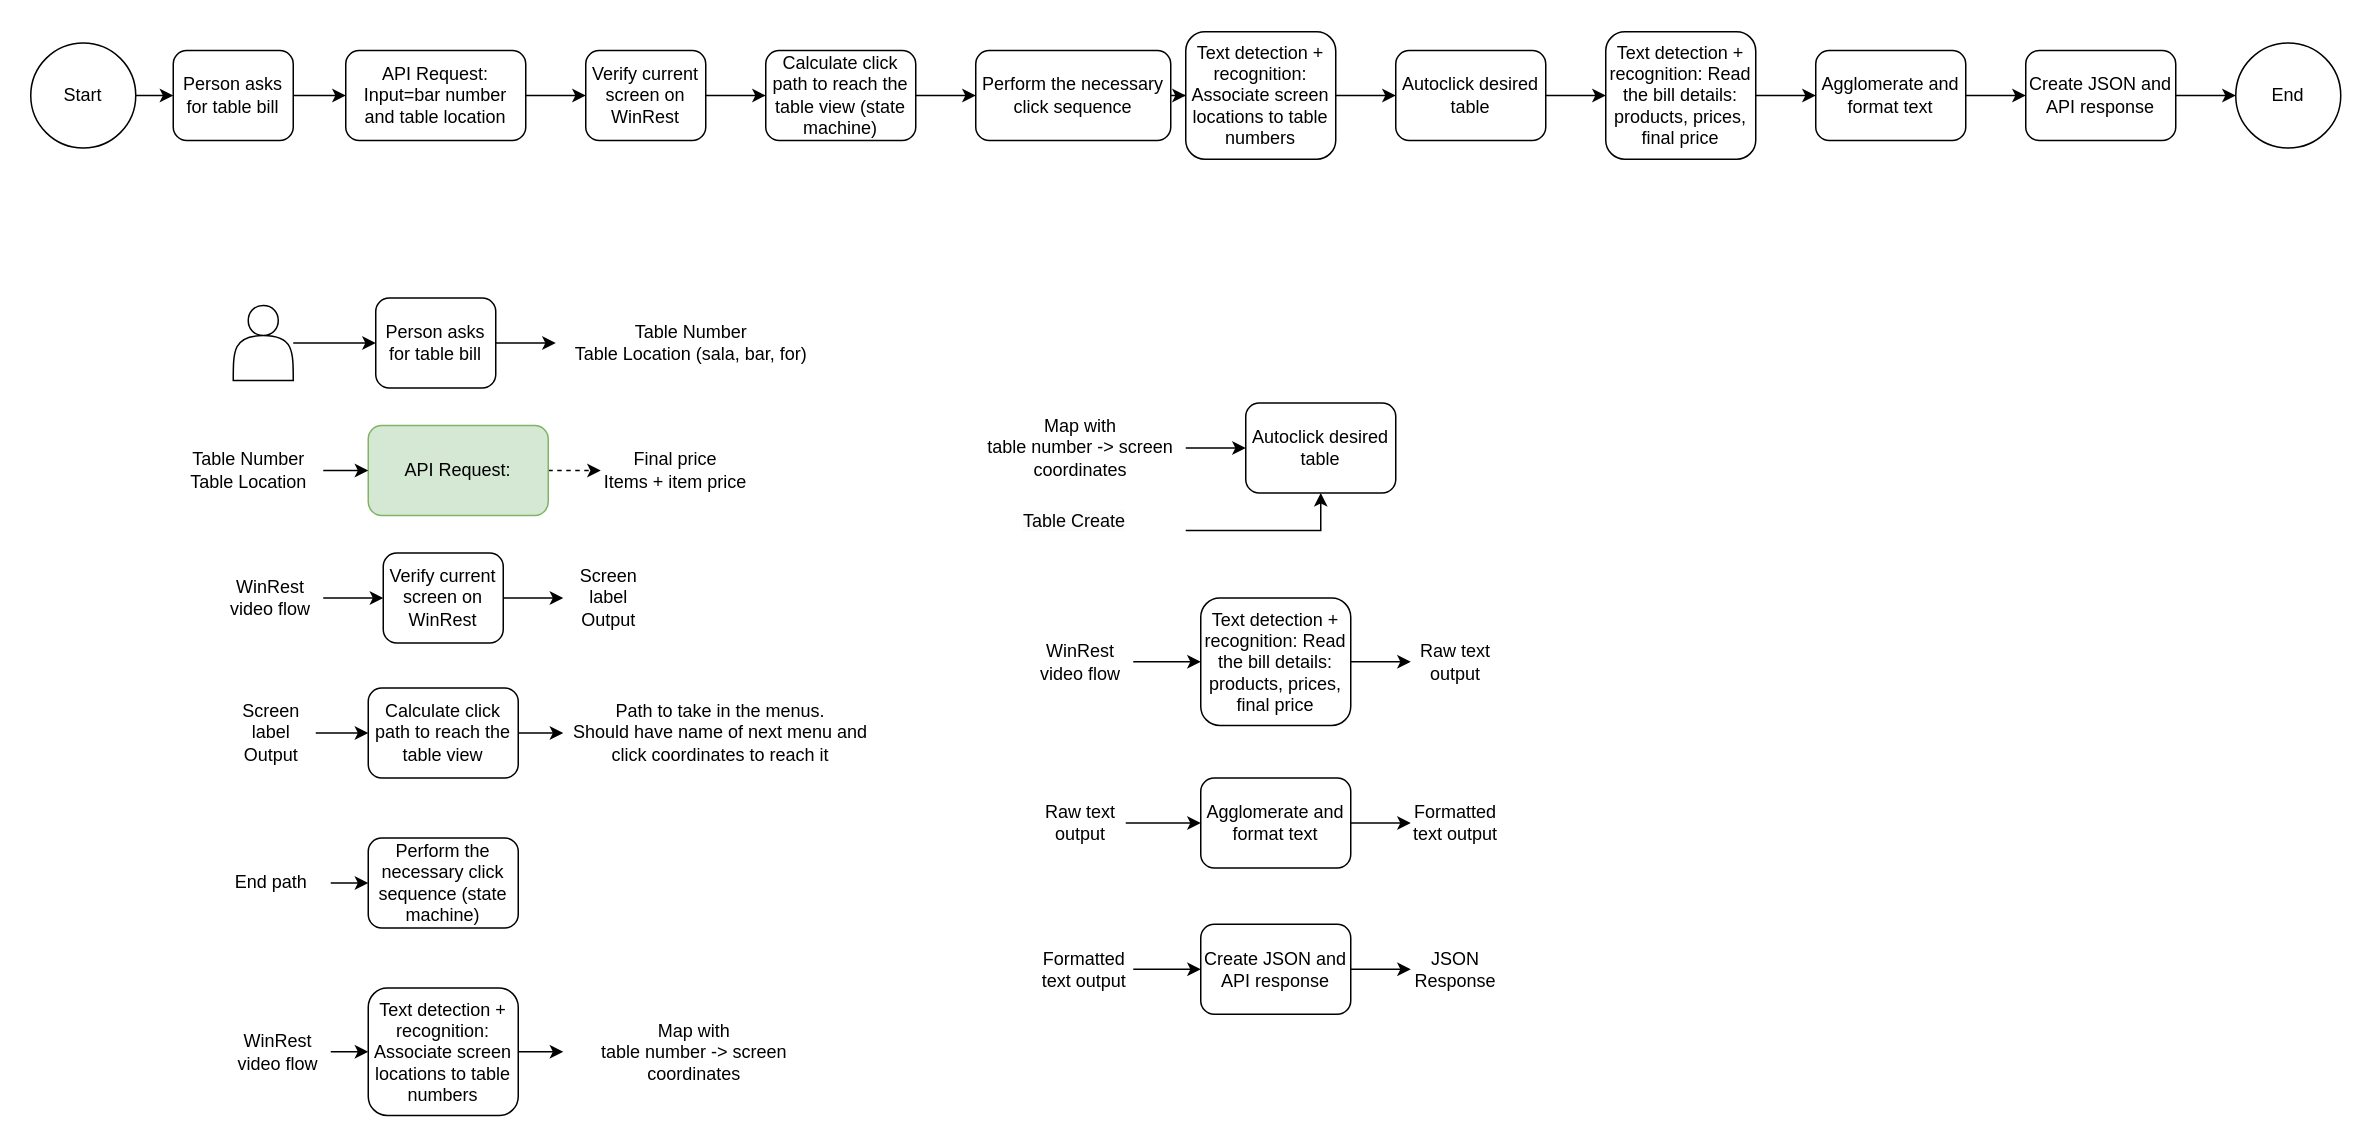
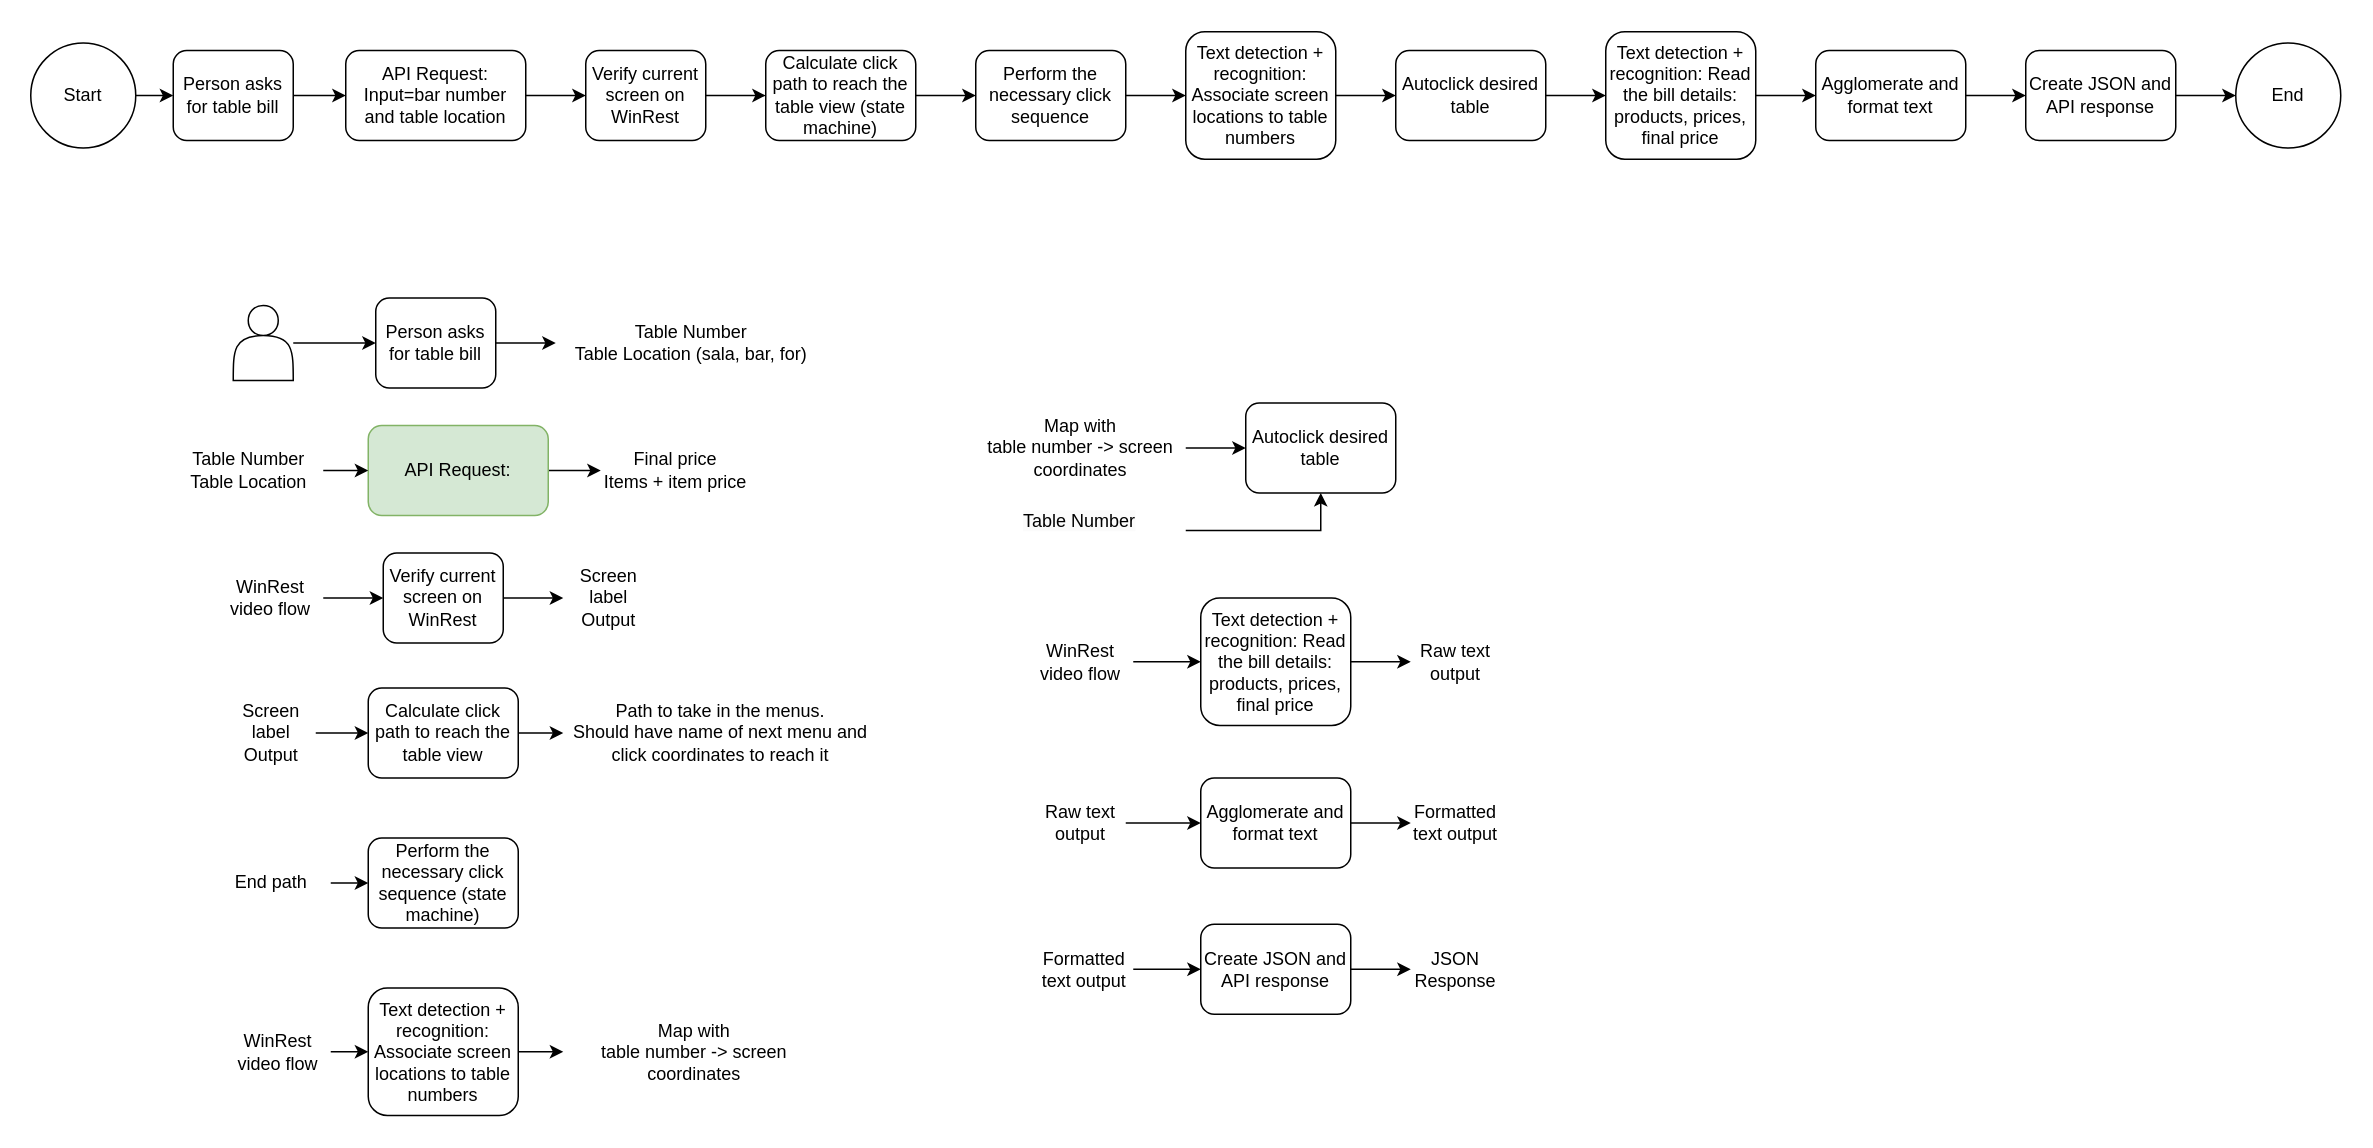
node "Perform the necessary click sequence": size 195x90 -> 150x90
edge "API Request:" -> "Final price Items + item price": style dashed -> solid
node "Table Create": label "Table Create" -> "Table Number"
